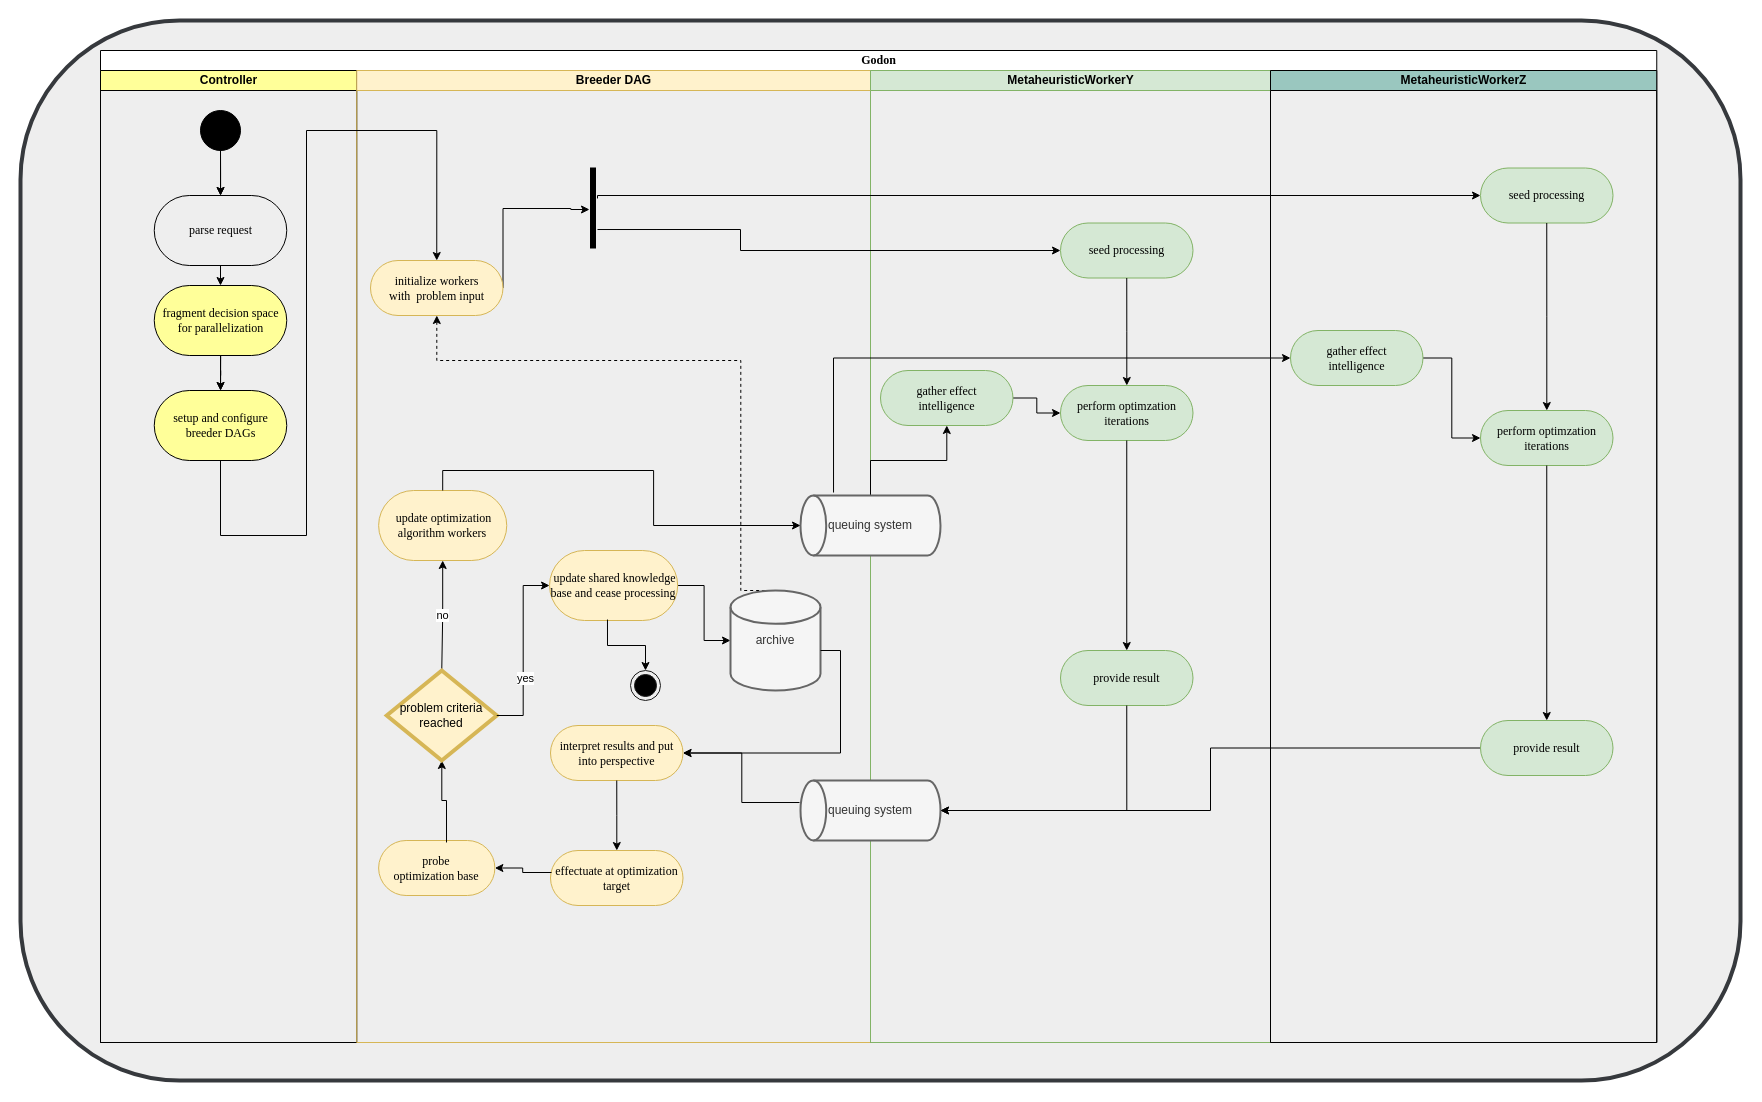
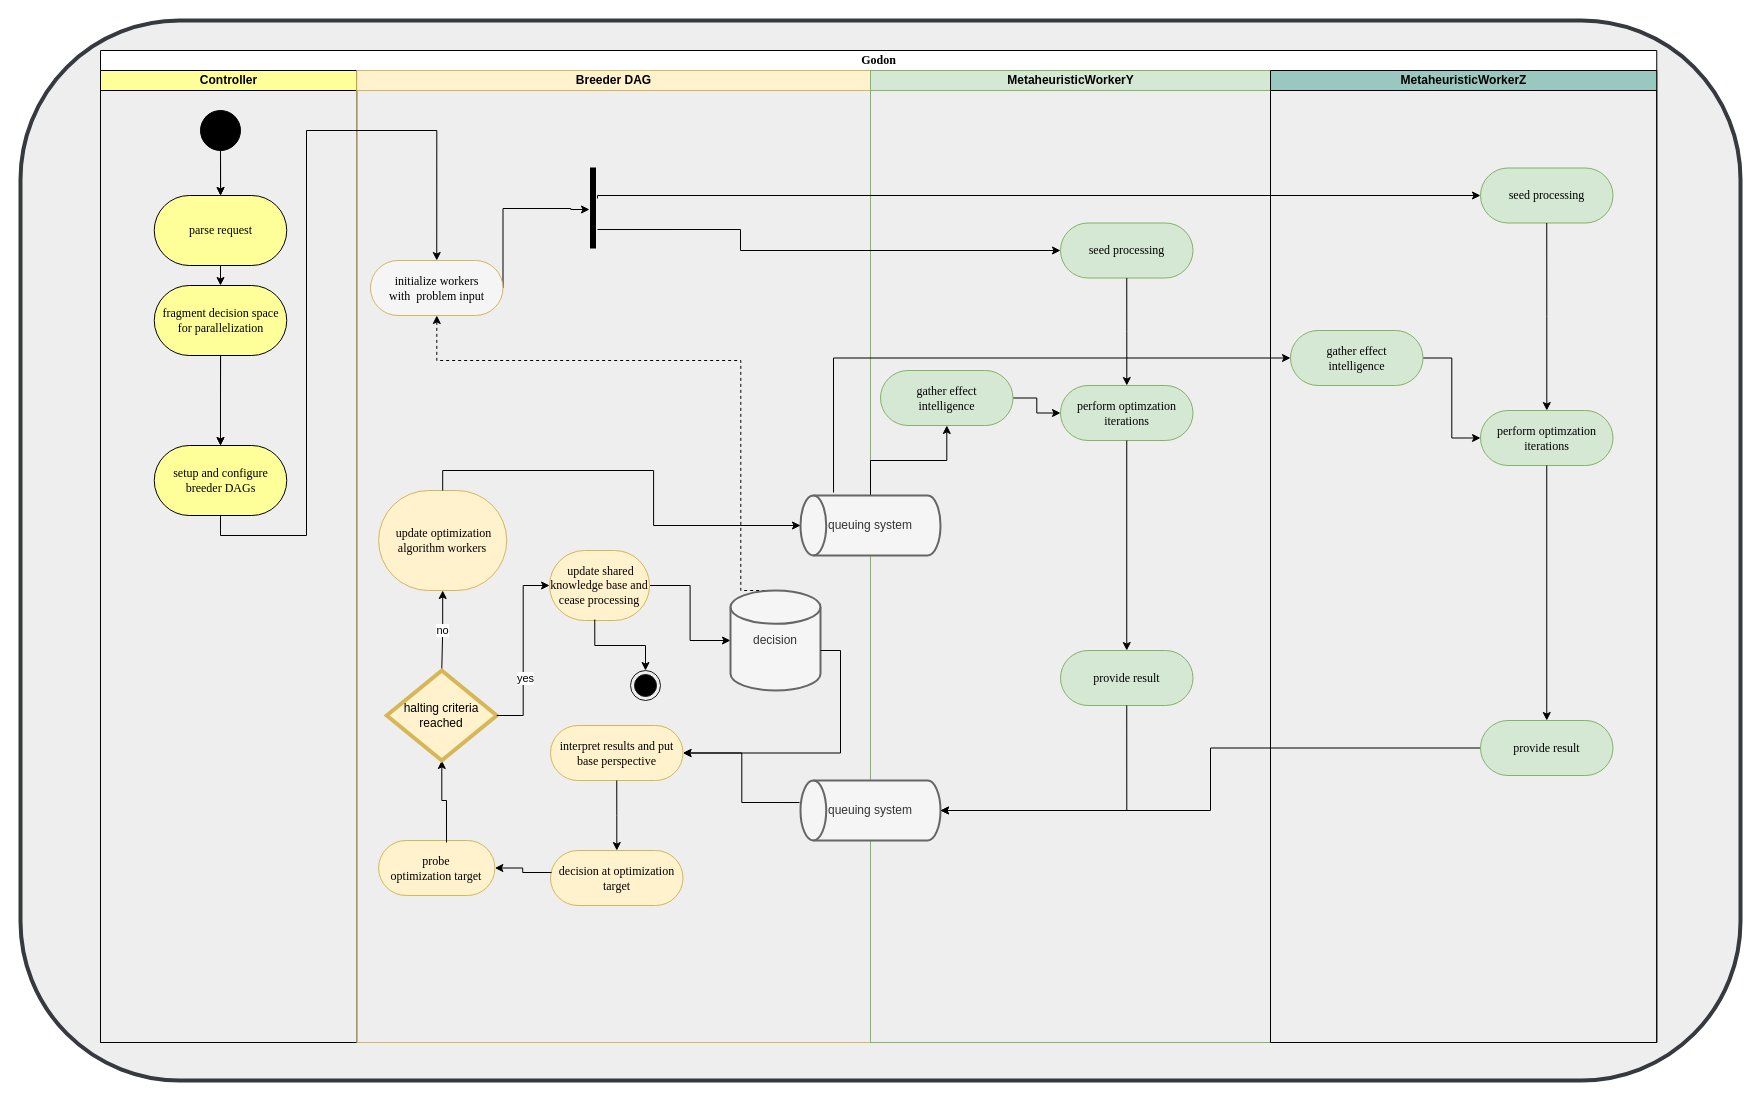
node "parse request": fillcolor #eeeeee -> #ffff99
node "initialize workers with problem input": fillcolor #fff2cc -> #f5f5f5
node "setup and configure breeder DAGs": moved (221, 426) -> (221, 481)
node "update optimization algorithm workers": size 128x70 -> 128x100
node "update shared knowledge base and cease processing": size 128x70 -> 100x70
node "archive": label "archive" -> "decision"
node "problem criteria reached": label "problem criteria reached" -> "halting criteria reached"
node "interpret results and put into perspective": label "interpret results and put into perspective" -> "interpret results and put base perspective"
node "probe optimization base": label "probe optimization base" -> "probe optimization target"
node "effectuate at optimization target": label "effectuate at optimization target" -> "decision at optimization target"
